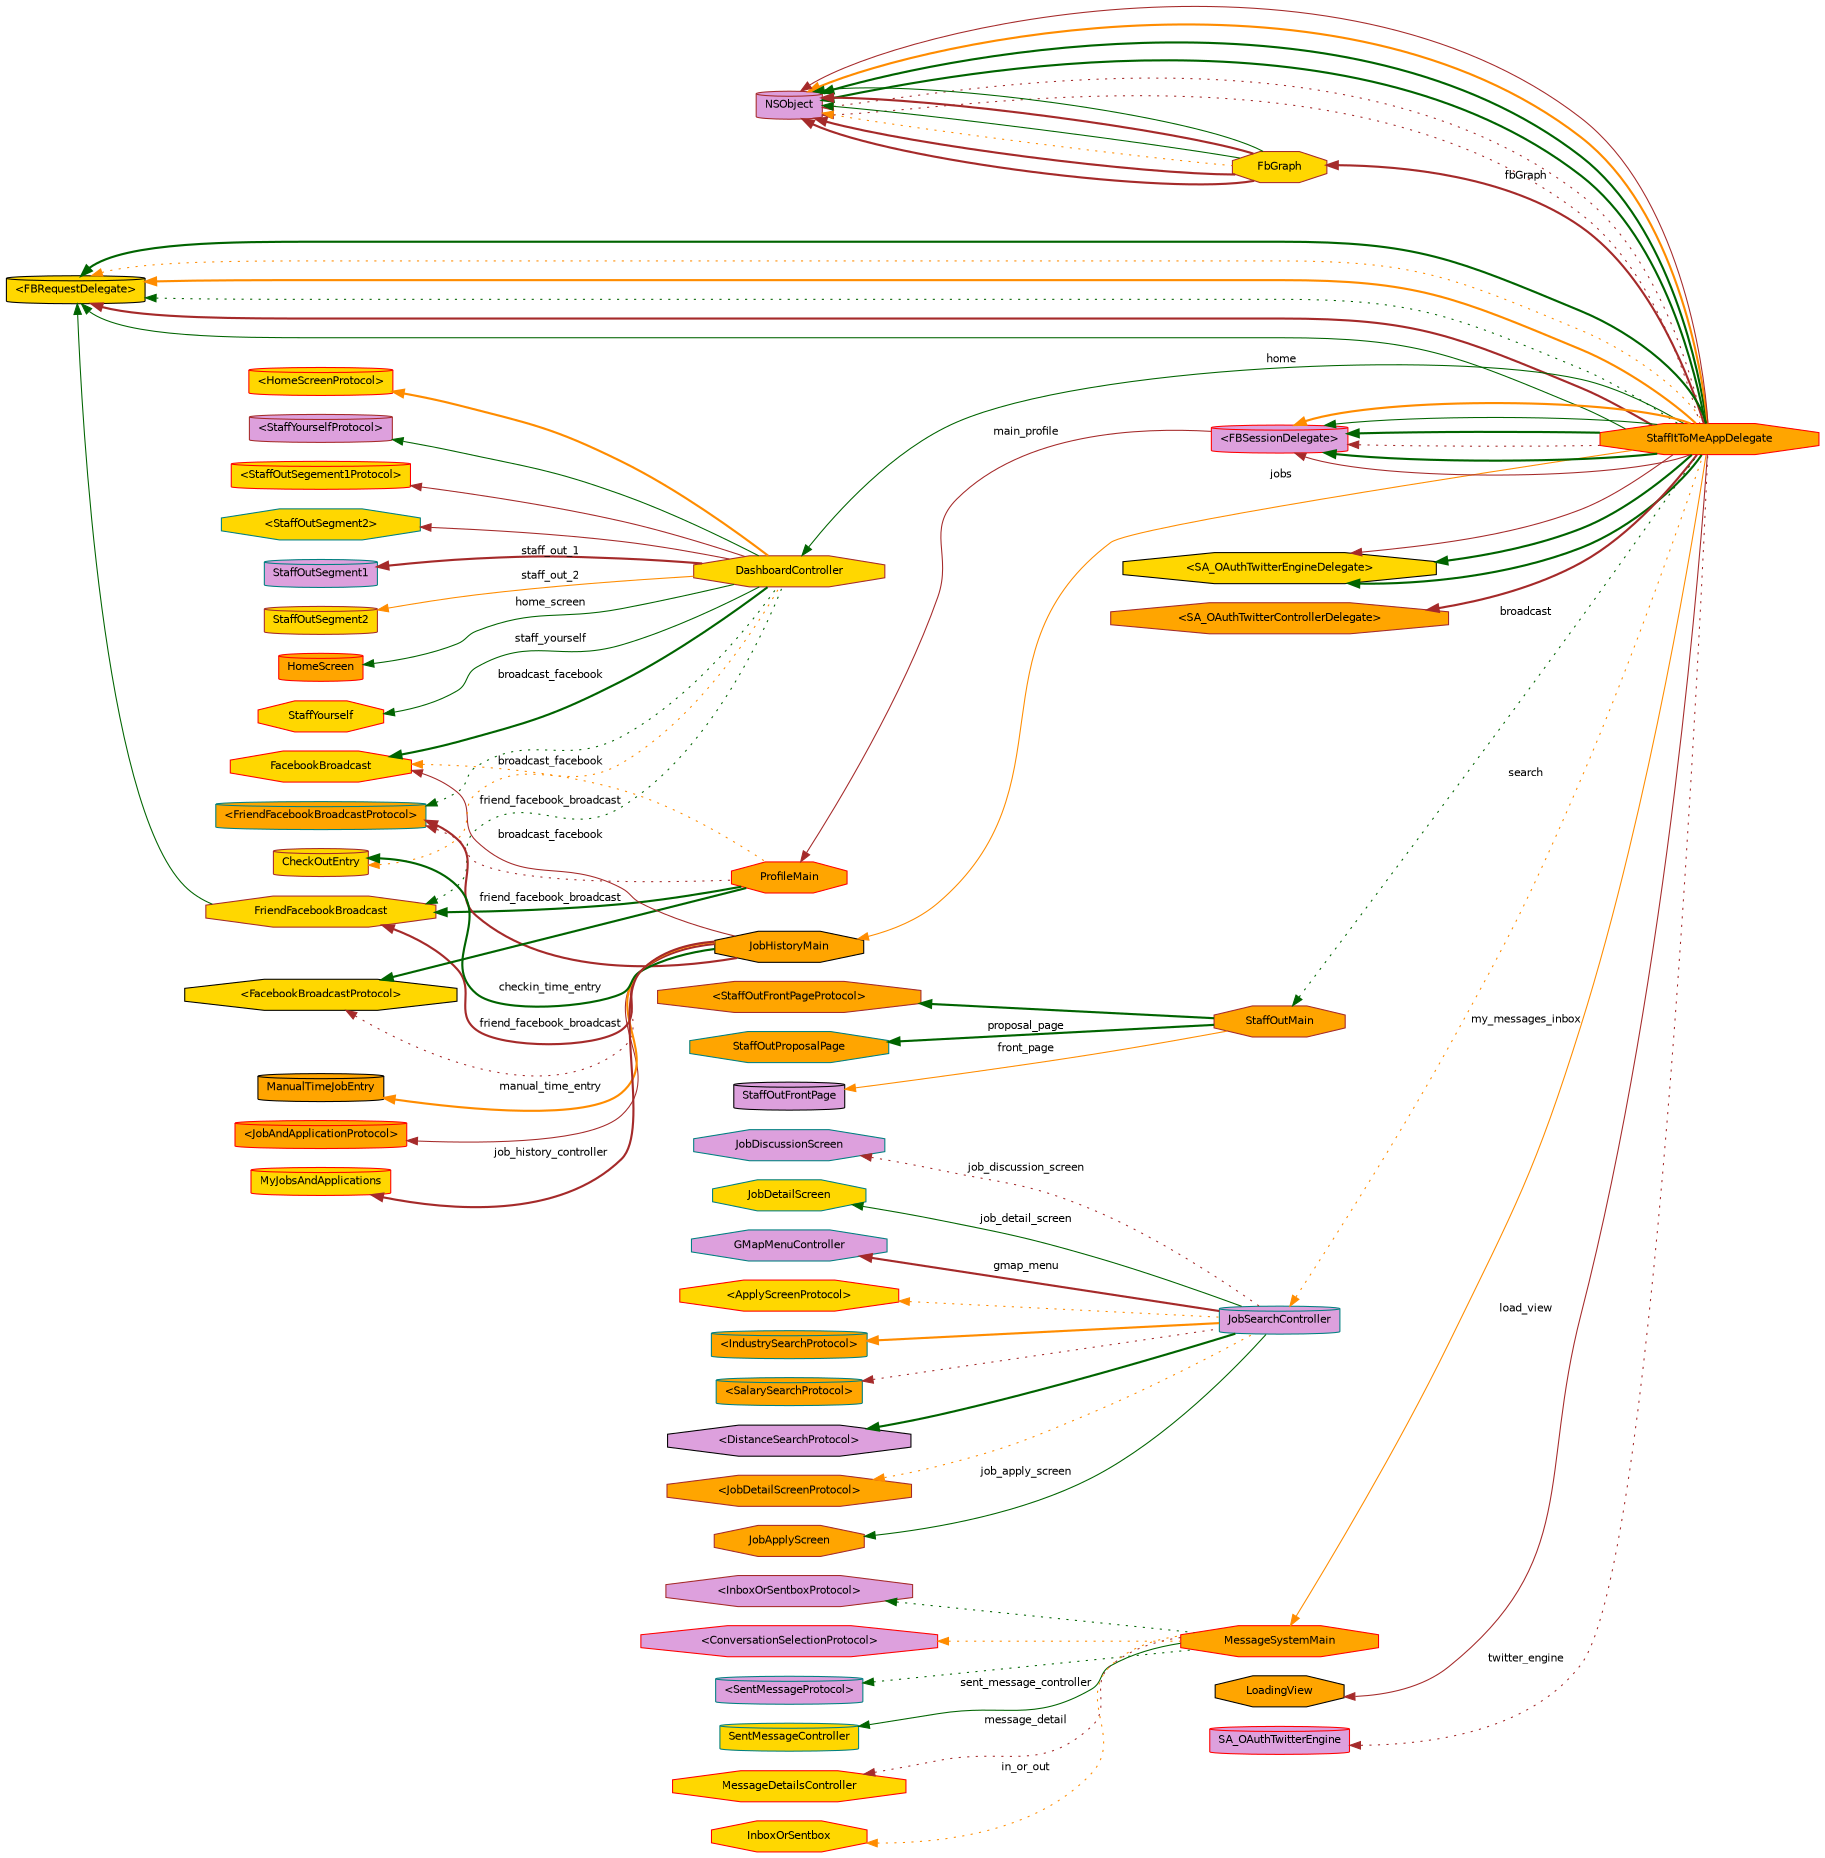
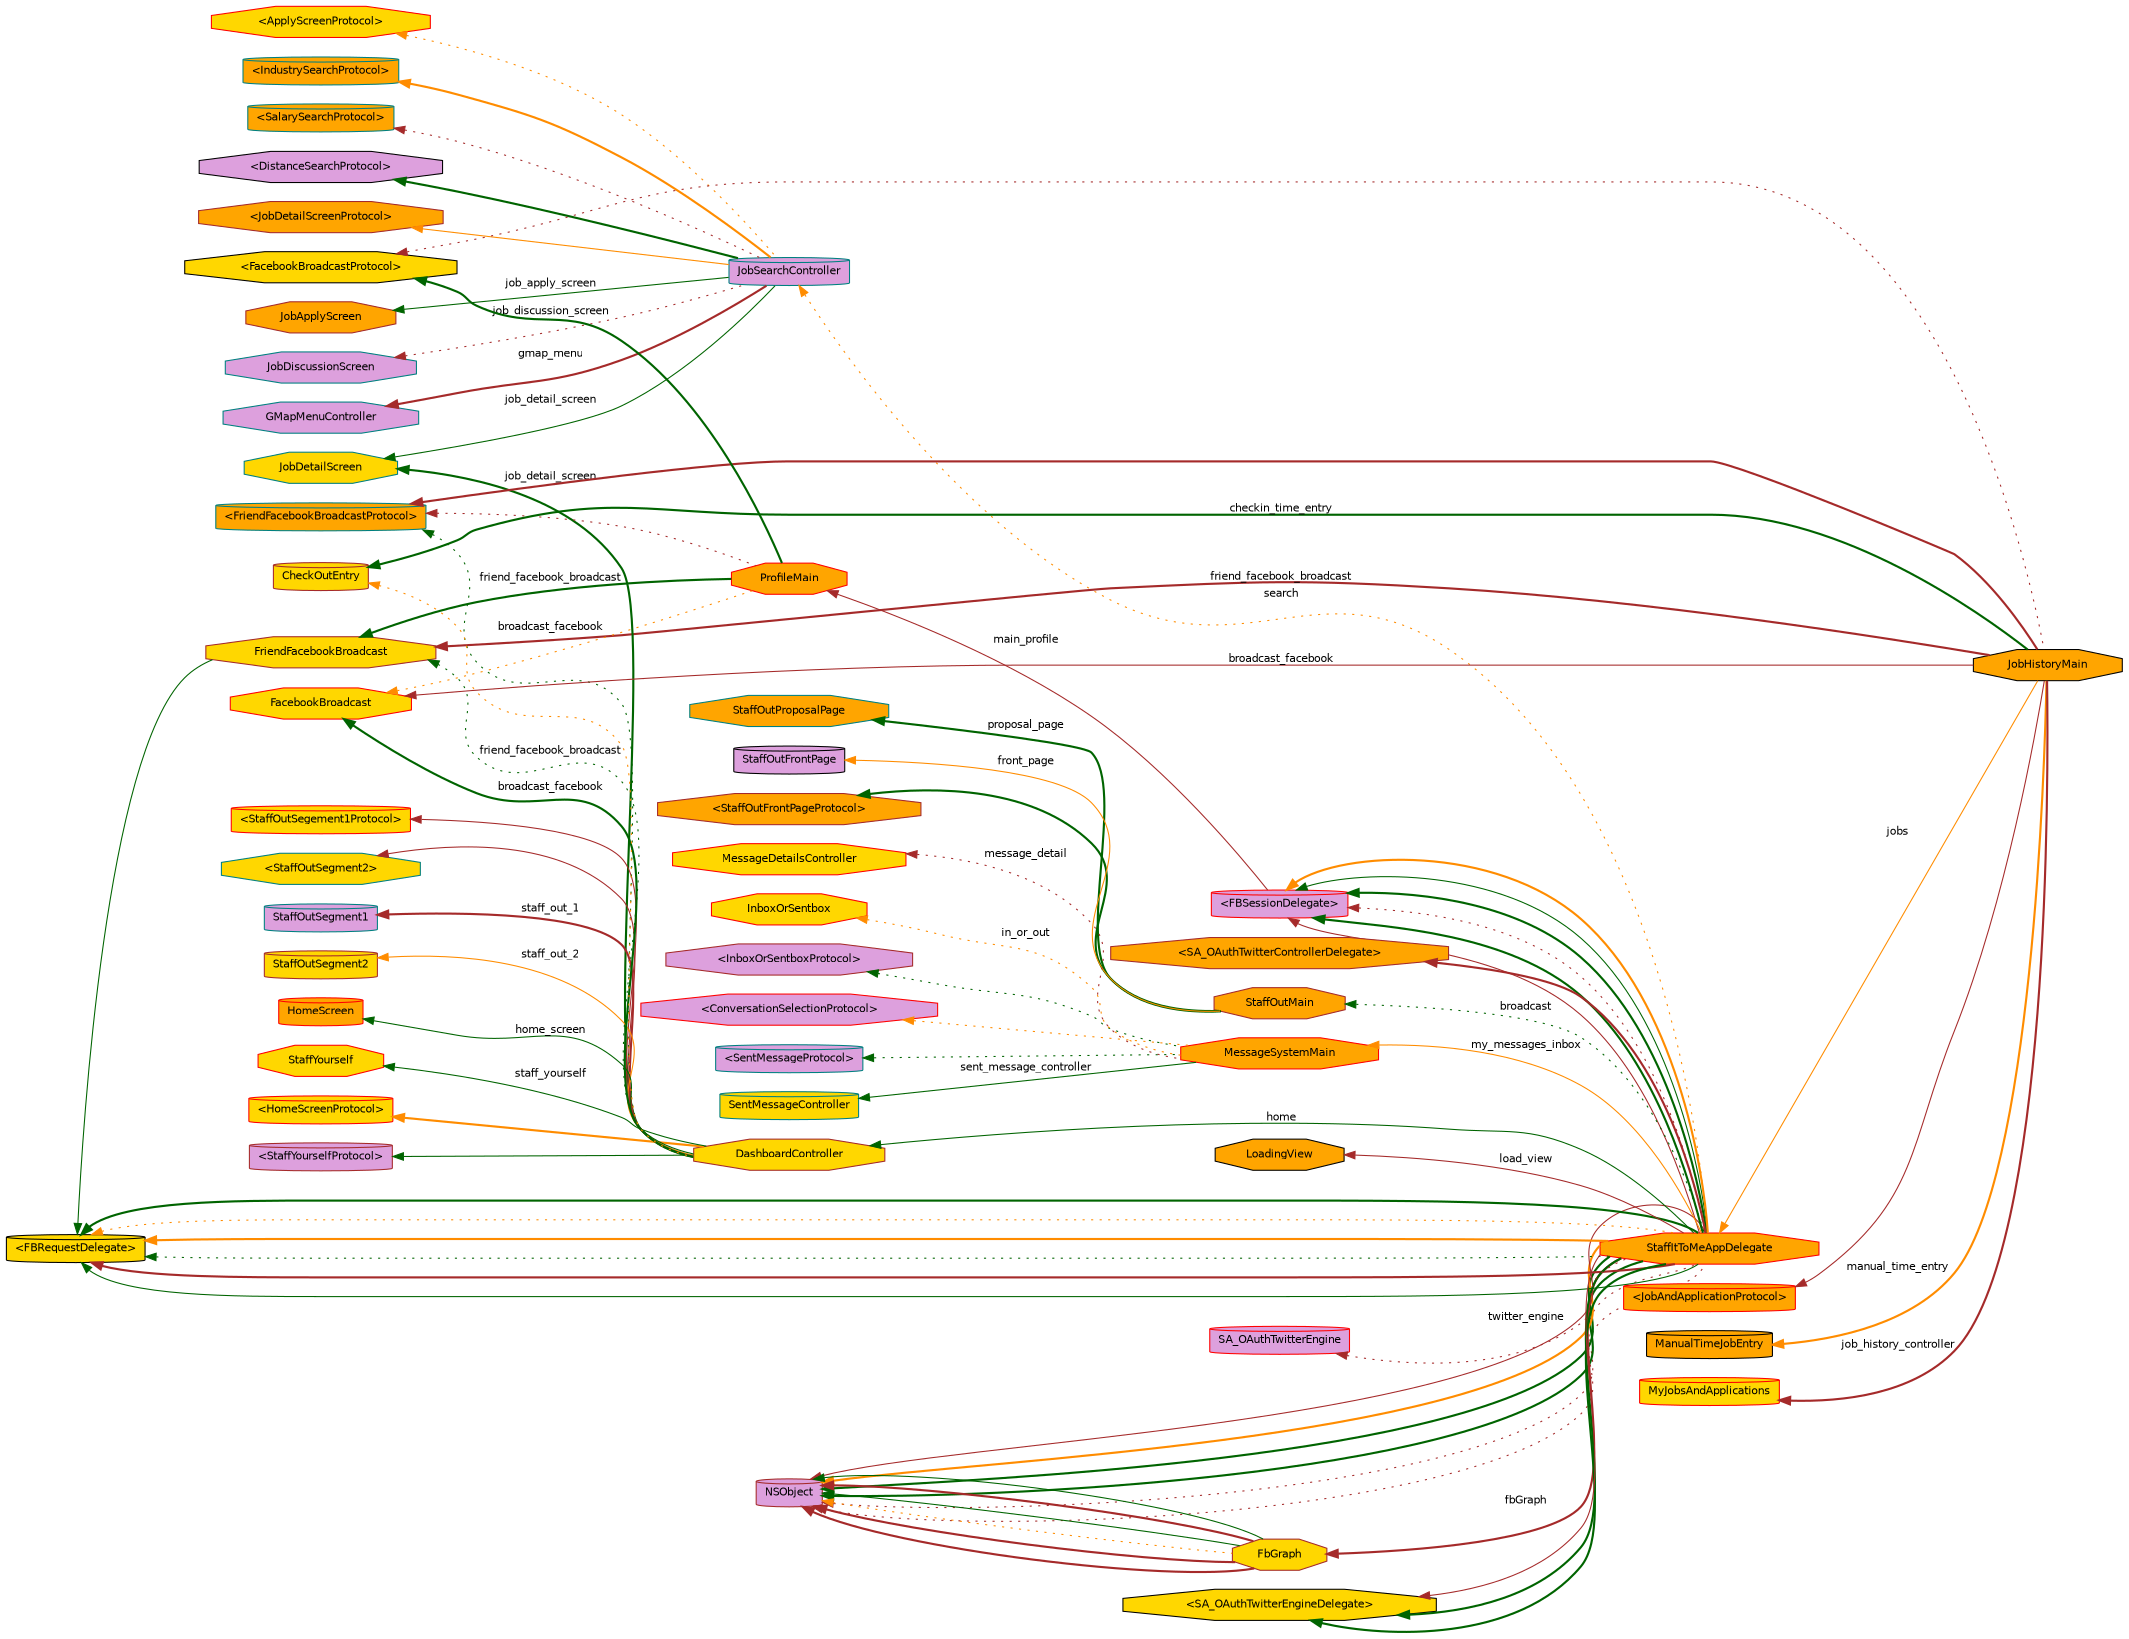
edge "StaffItToMeAppDelegate" -> "JobHistoryMain": reversed
edge "DashboardController" -> "JobDetailScreen": added, label "job_detail_screen"
edge "JobSearchController" -> "<JobDetailScreenProtocol>": style dotted -> solid
